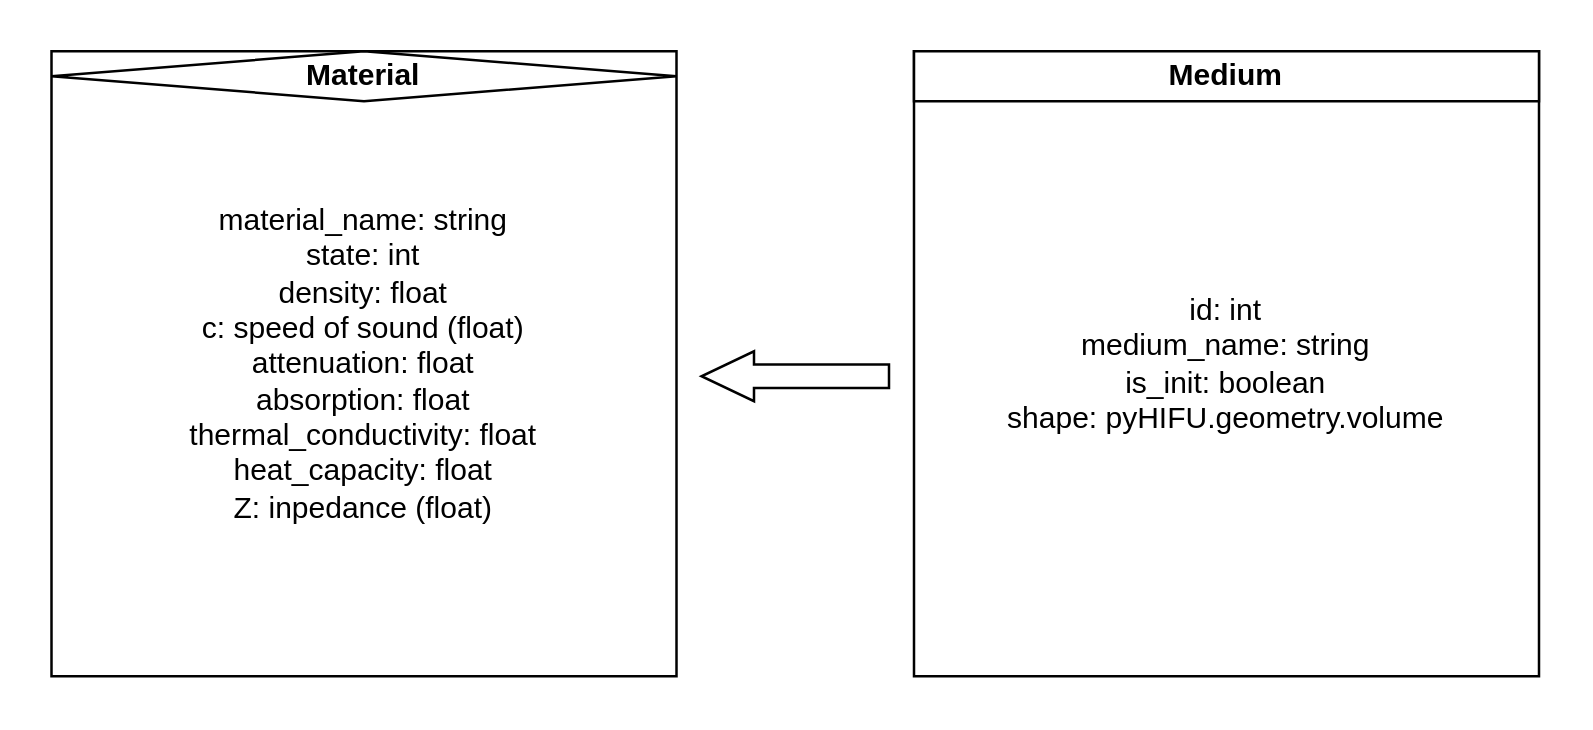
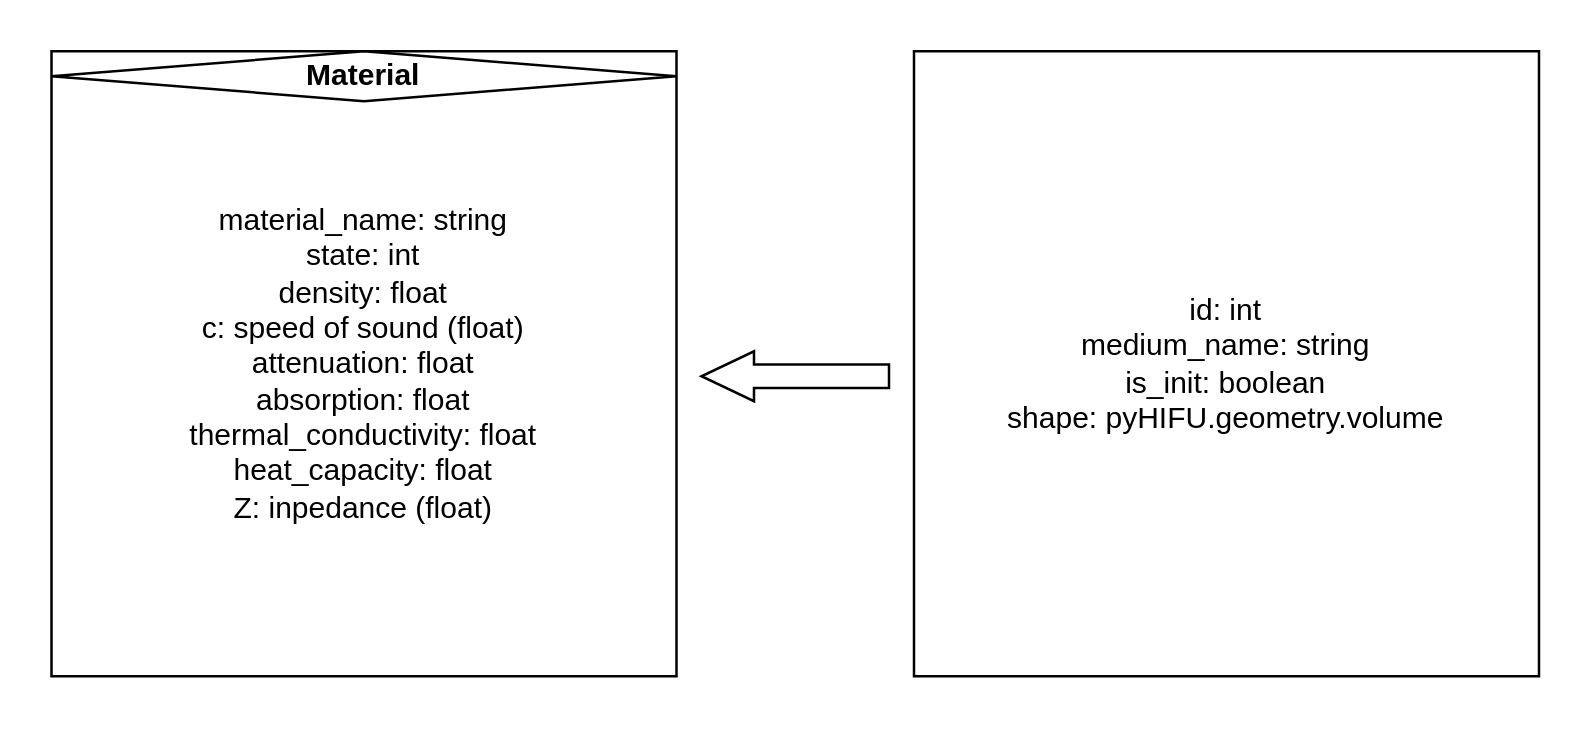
node "Medium": removed
